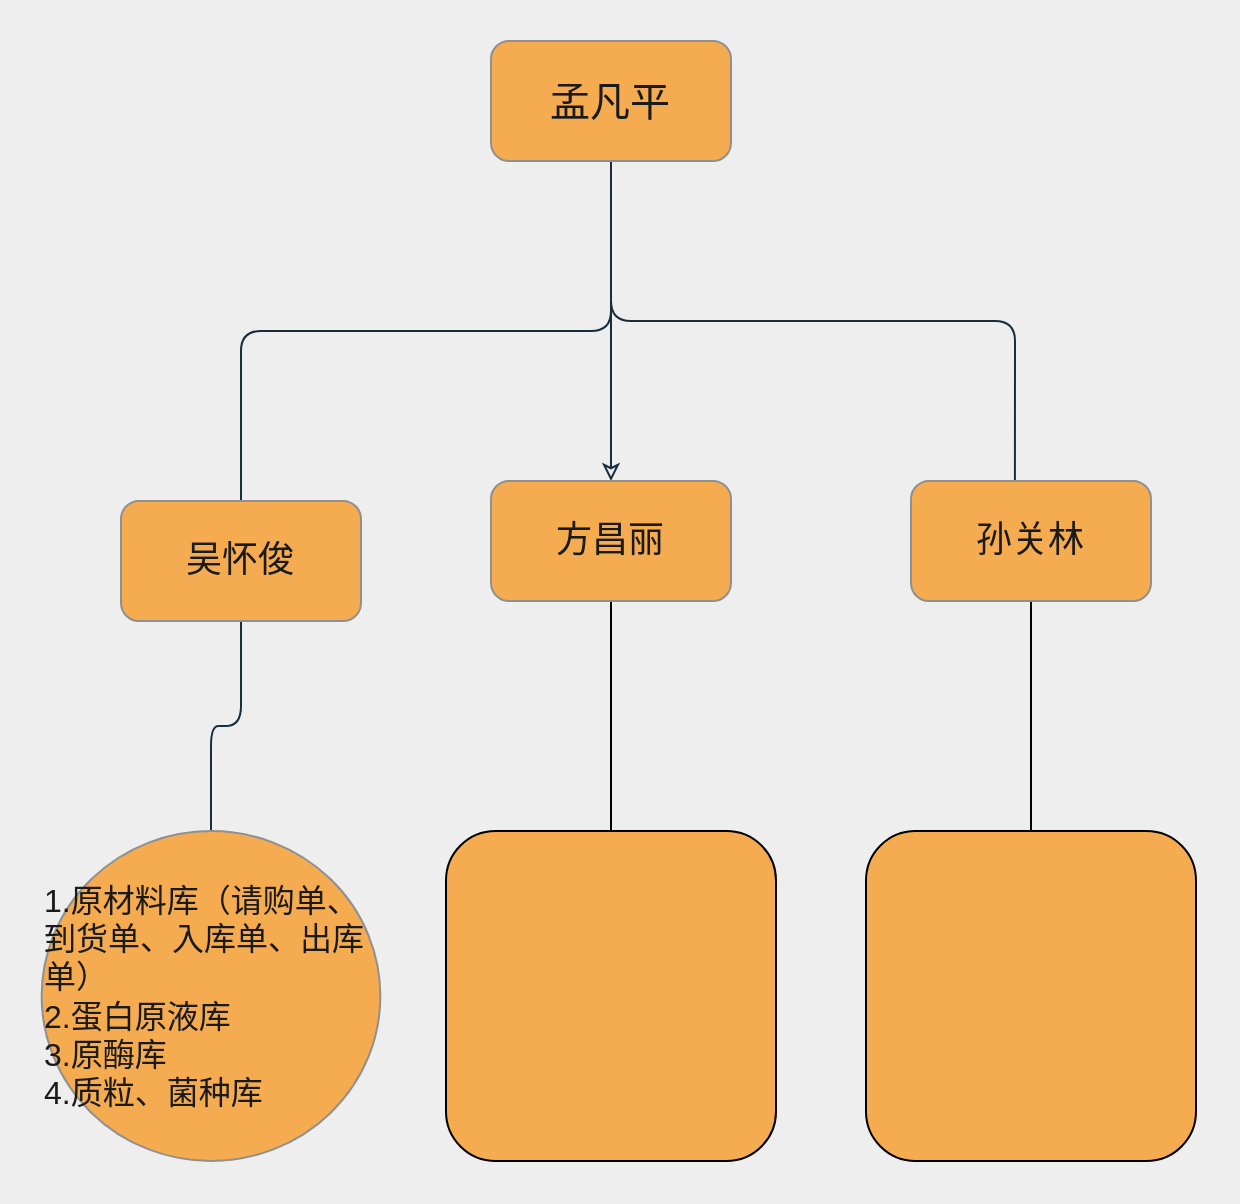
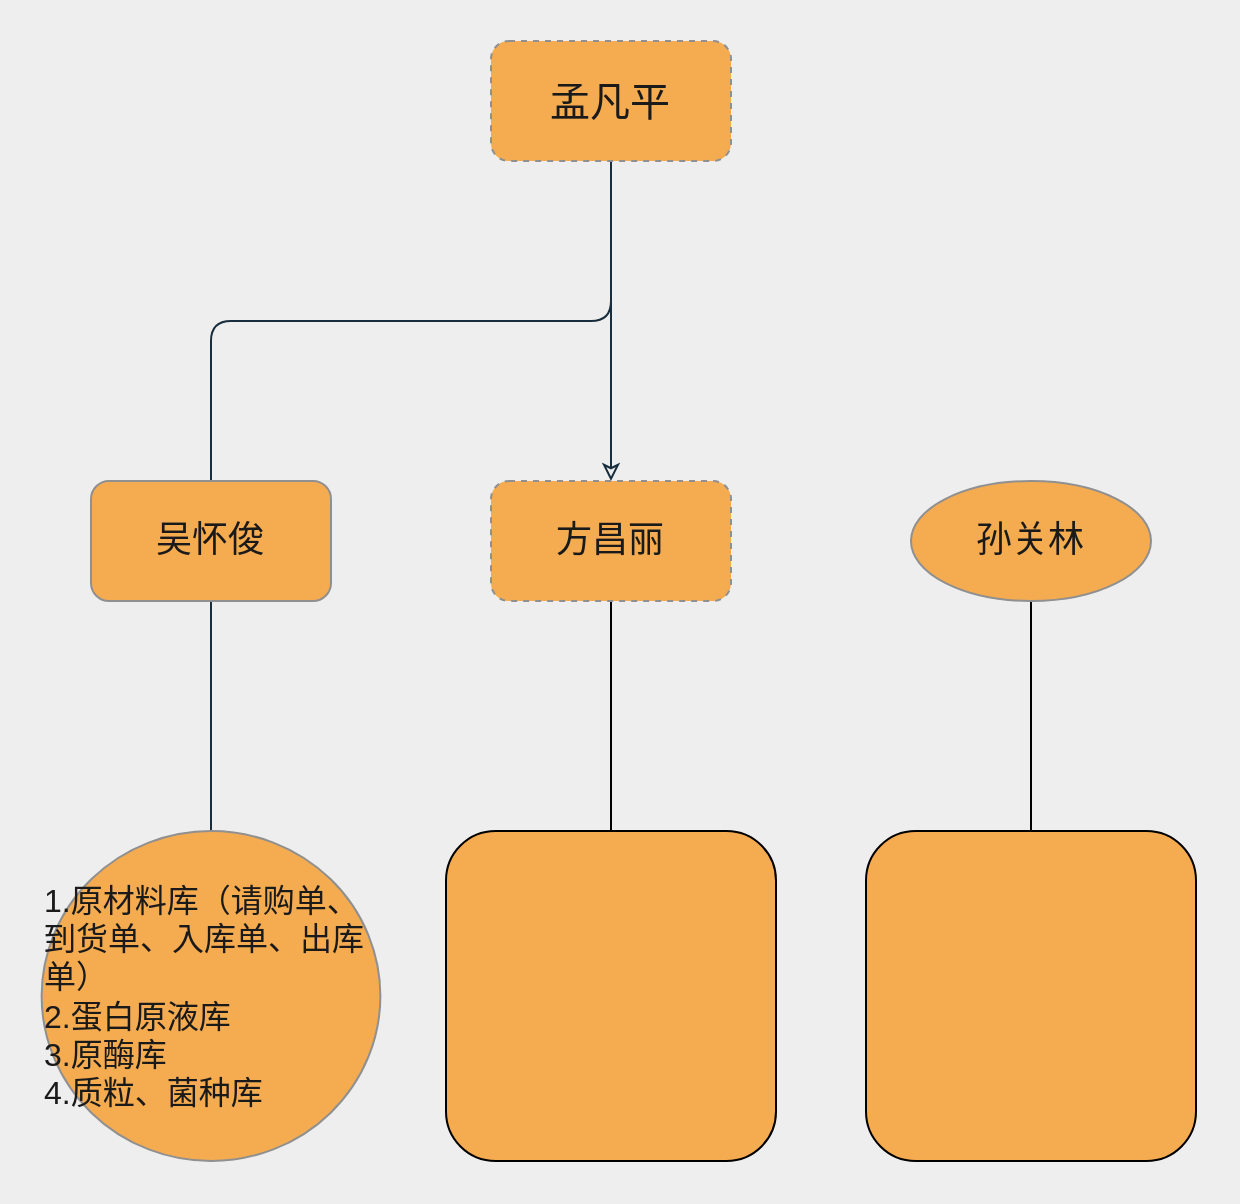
node "孟凡平": style solid -> dashed
edge "孟凡平" -- "孙关林": removed
node "方昌丽": style solid -> dashed
node "孙关林": shape rounded rectangle -> ellipse
node "吴怀俊": moved (241, 561) -> (211, 541)
